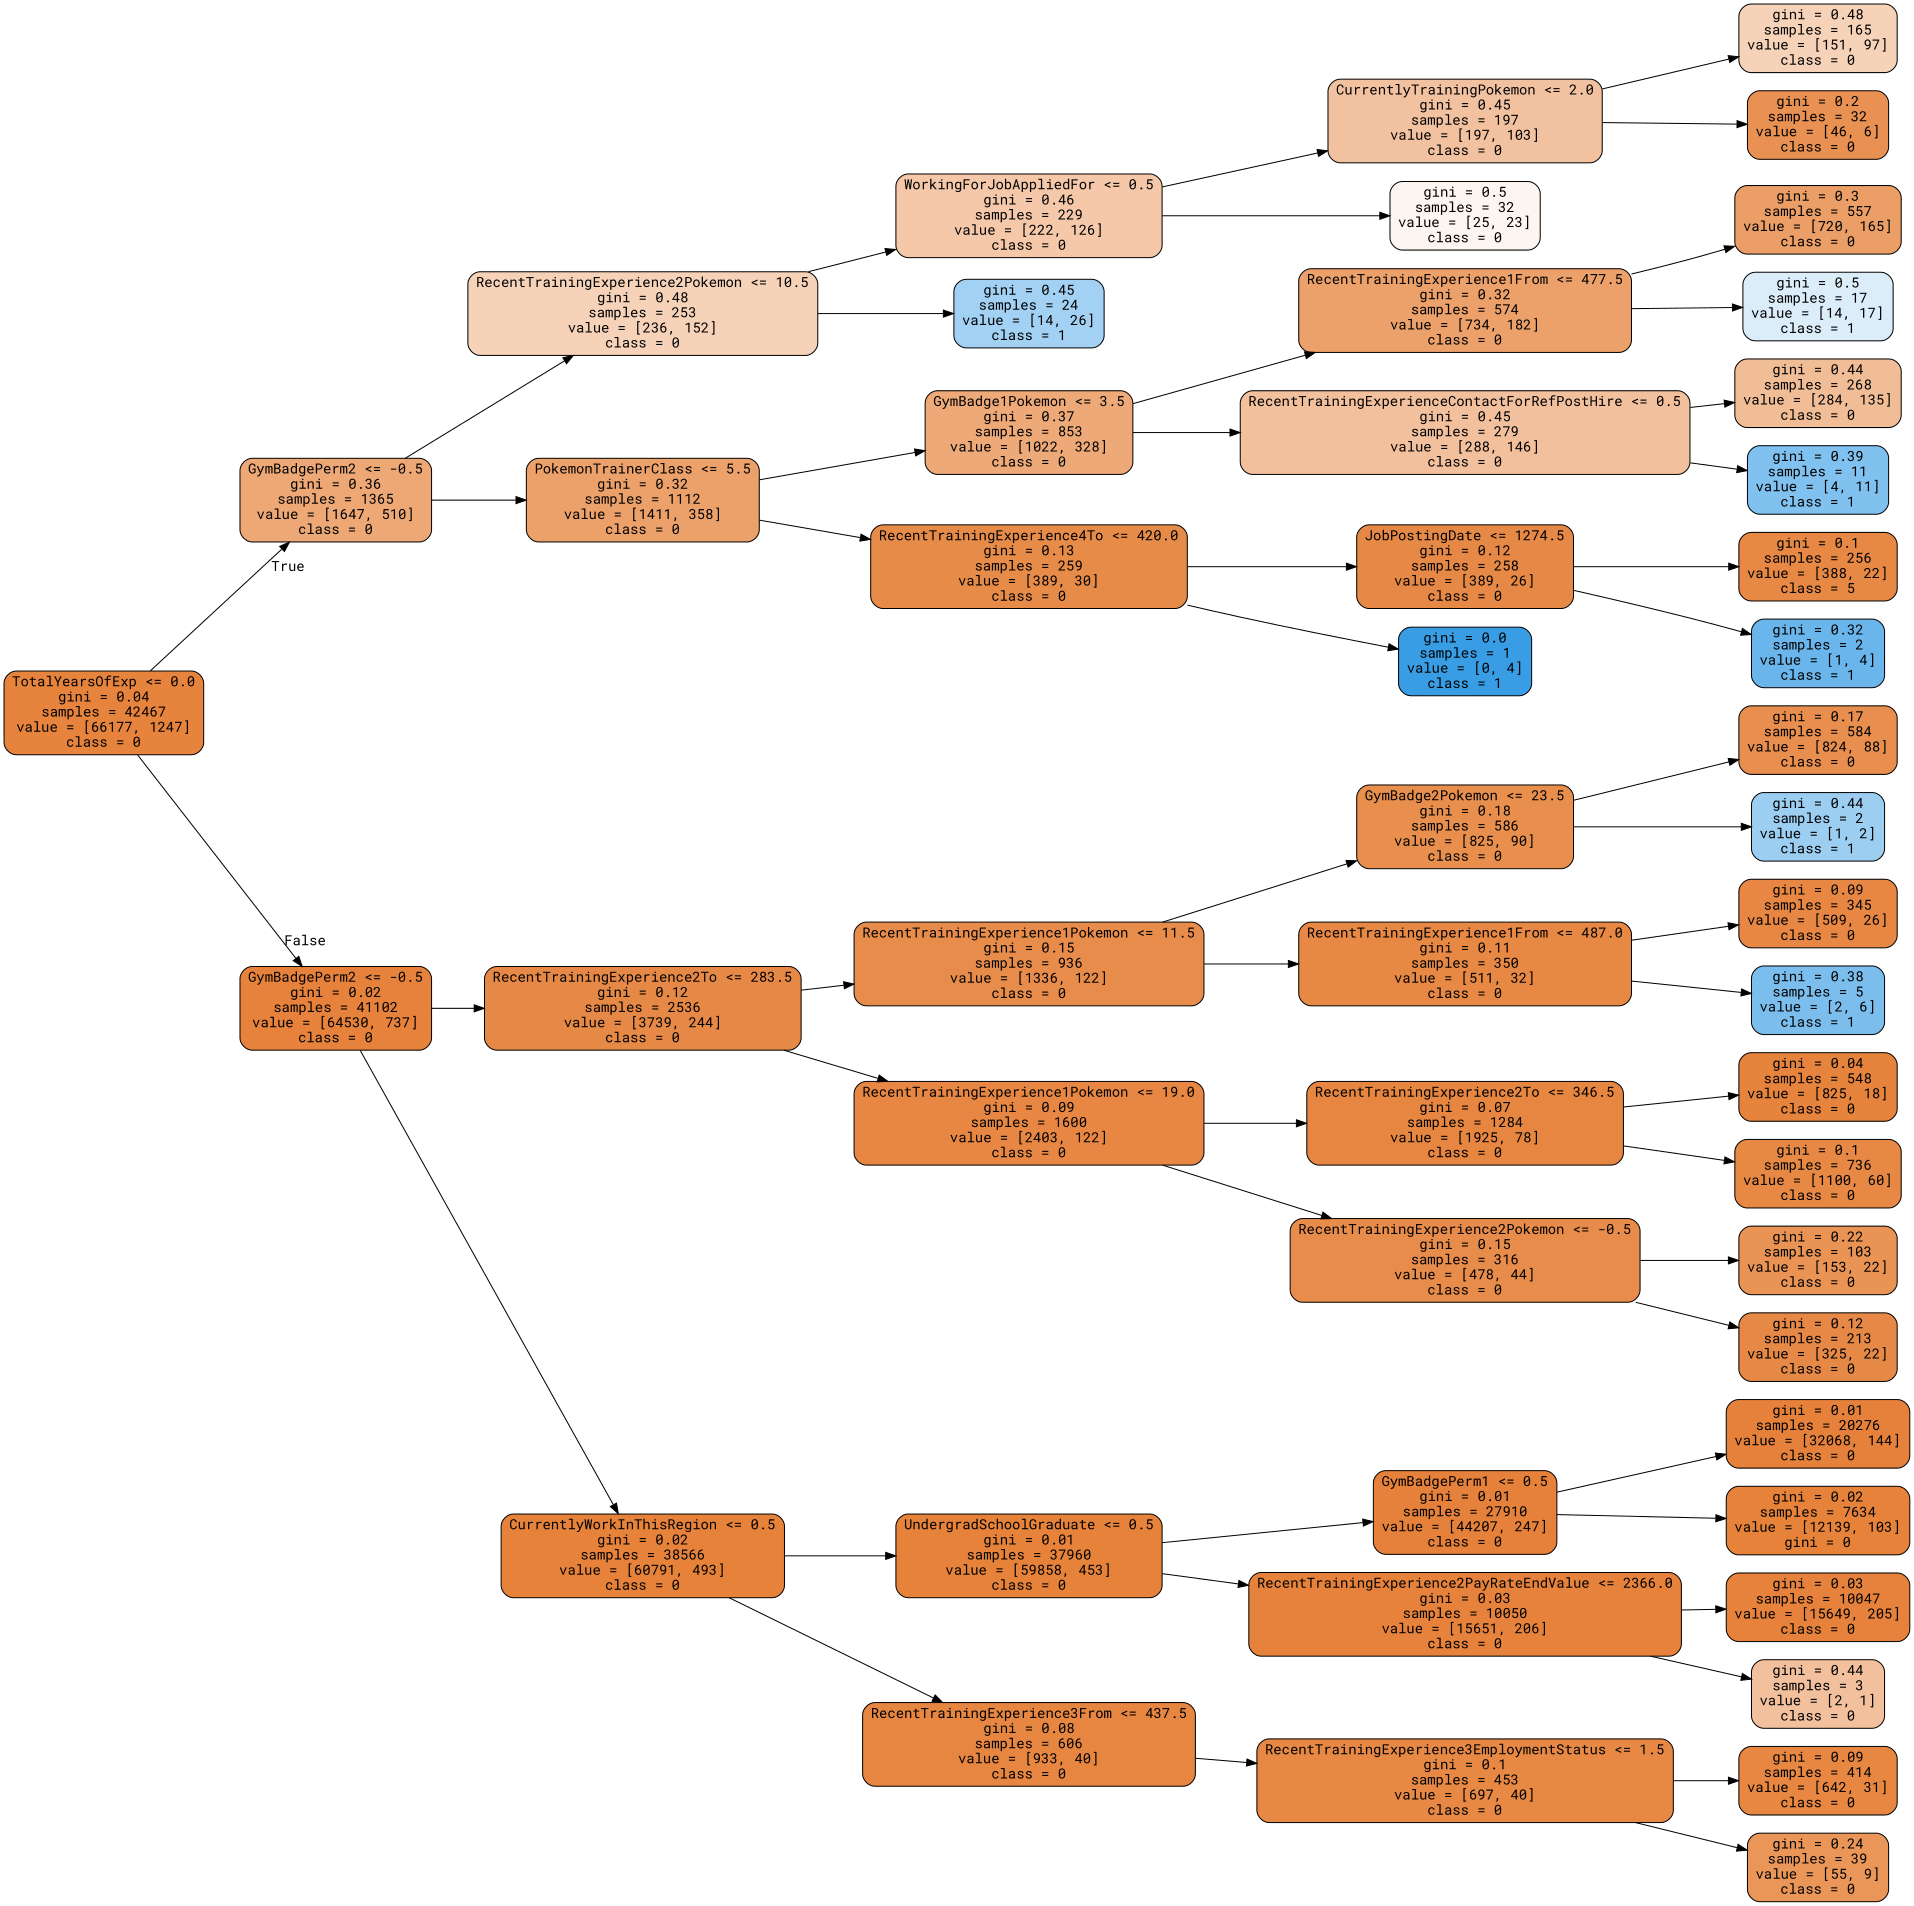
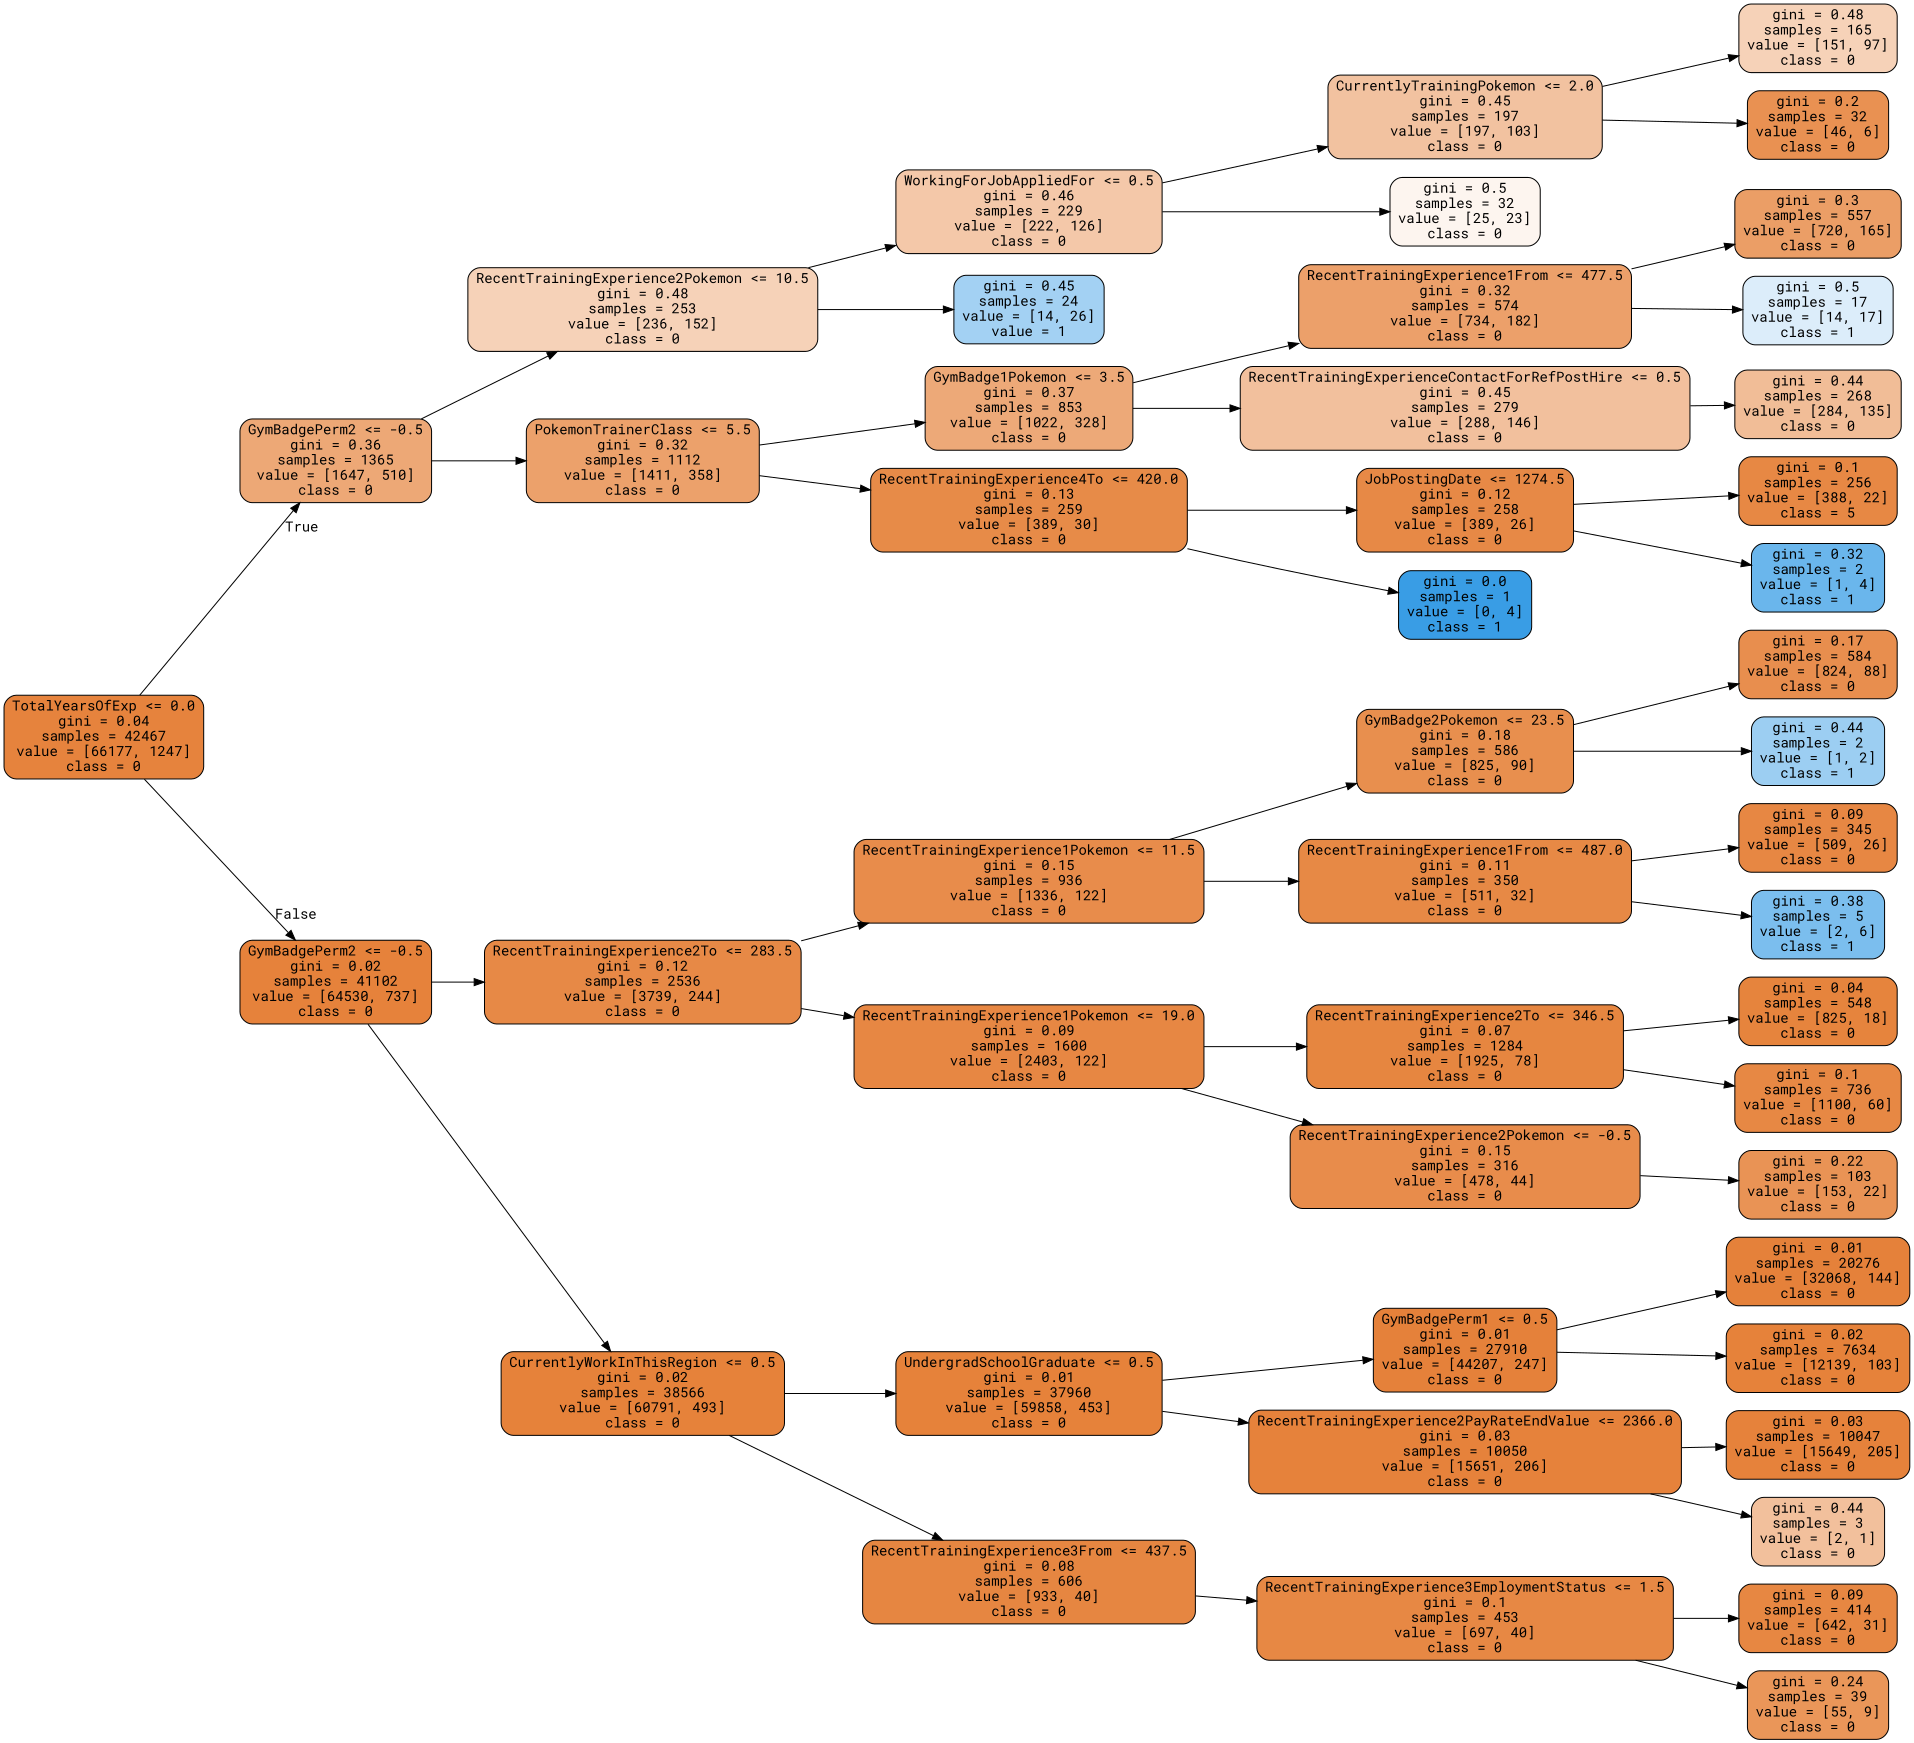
node "gini = 0.45 samples = 24 value = [14, 26] class = 1": label "gini = 0.45 samples = 24 value = [14, 26] class = 1" -> "gini = 0.45 samples = 24 value = [14, 26] value = 1"
node "gini = 0.39 samples = 11 value = [4, 11] class = 1": removed
node "gini = 0.12 samples = 213 value = [325, 22] class = 0": removed
node "gini = 0.02 samples = 7634 value = [12139, 103] gini = 0": label "gini = 0.02 samples = 7634 value = [12139, 103] gini = 0" -> "gini = 0.02 samples = 7634 value = [12139, 103] class = 0"
